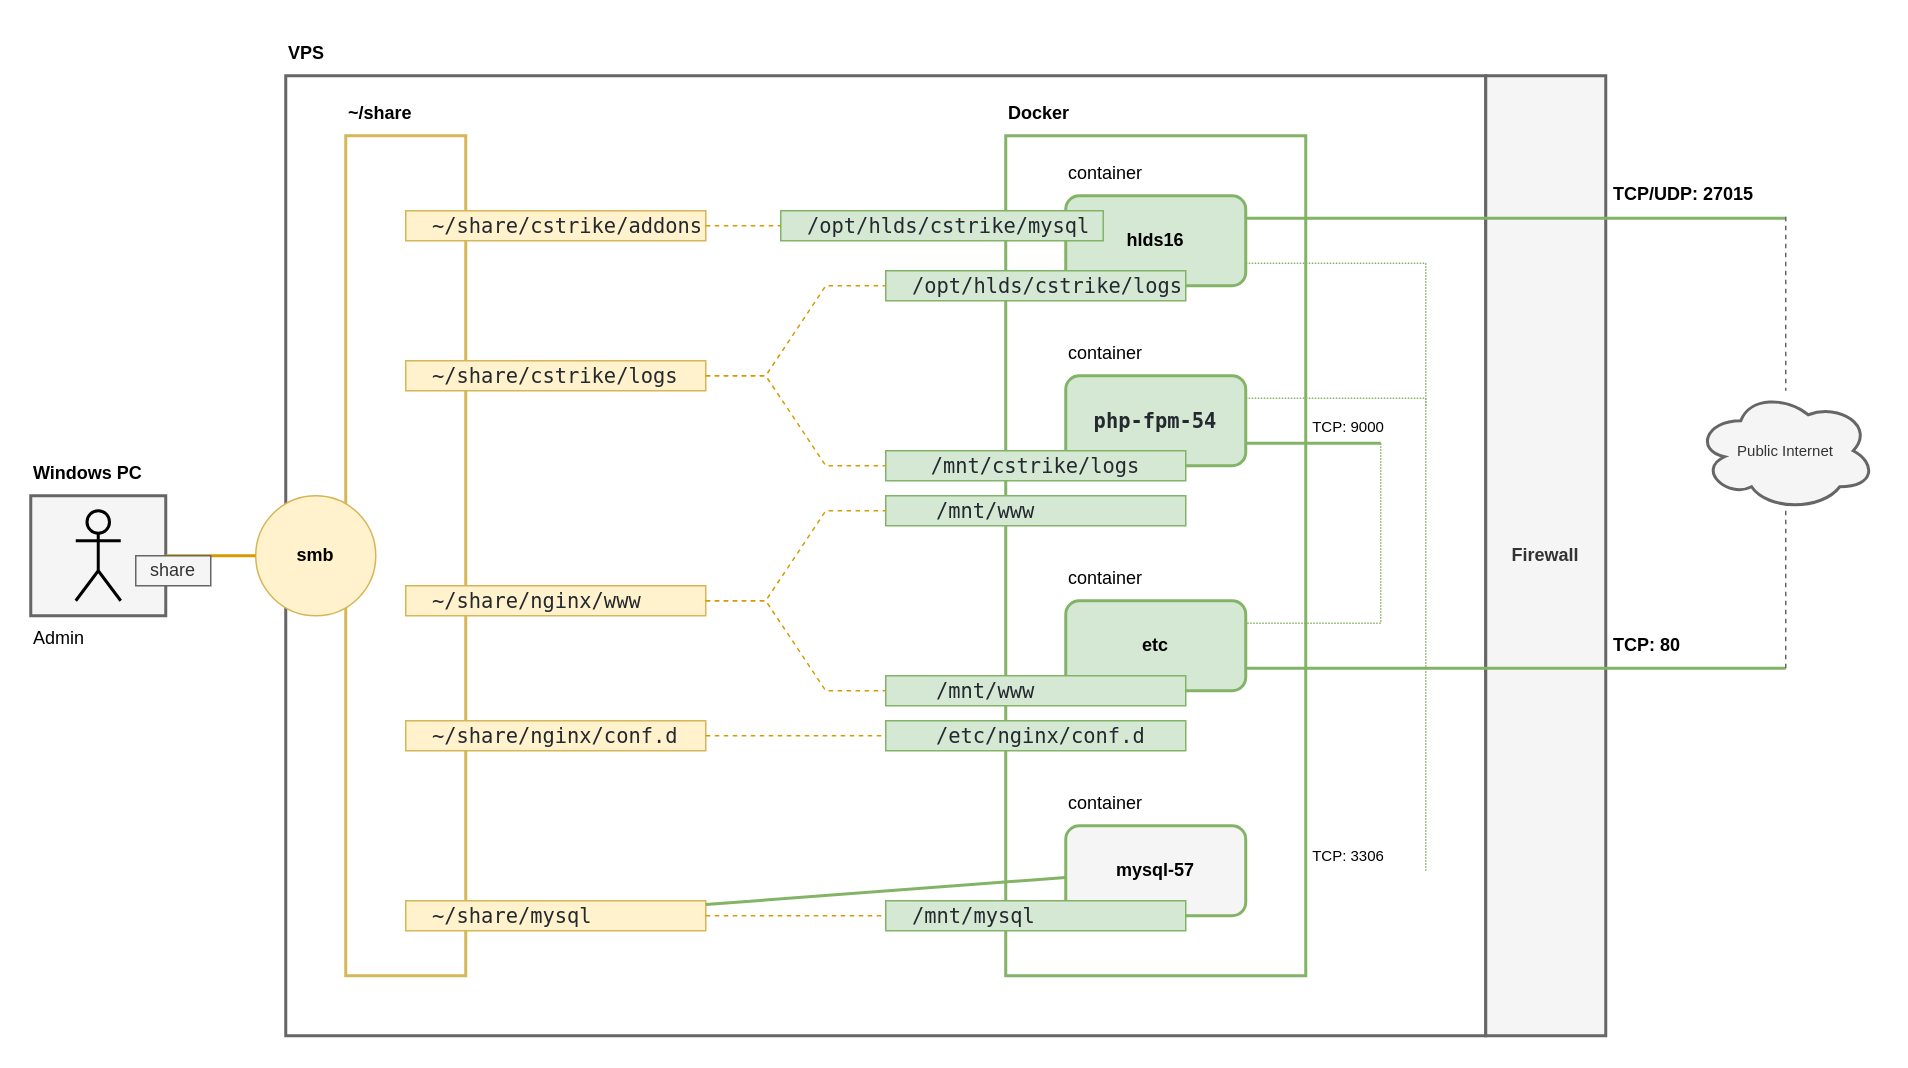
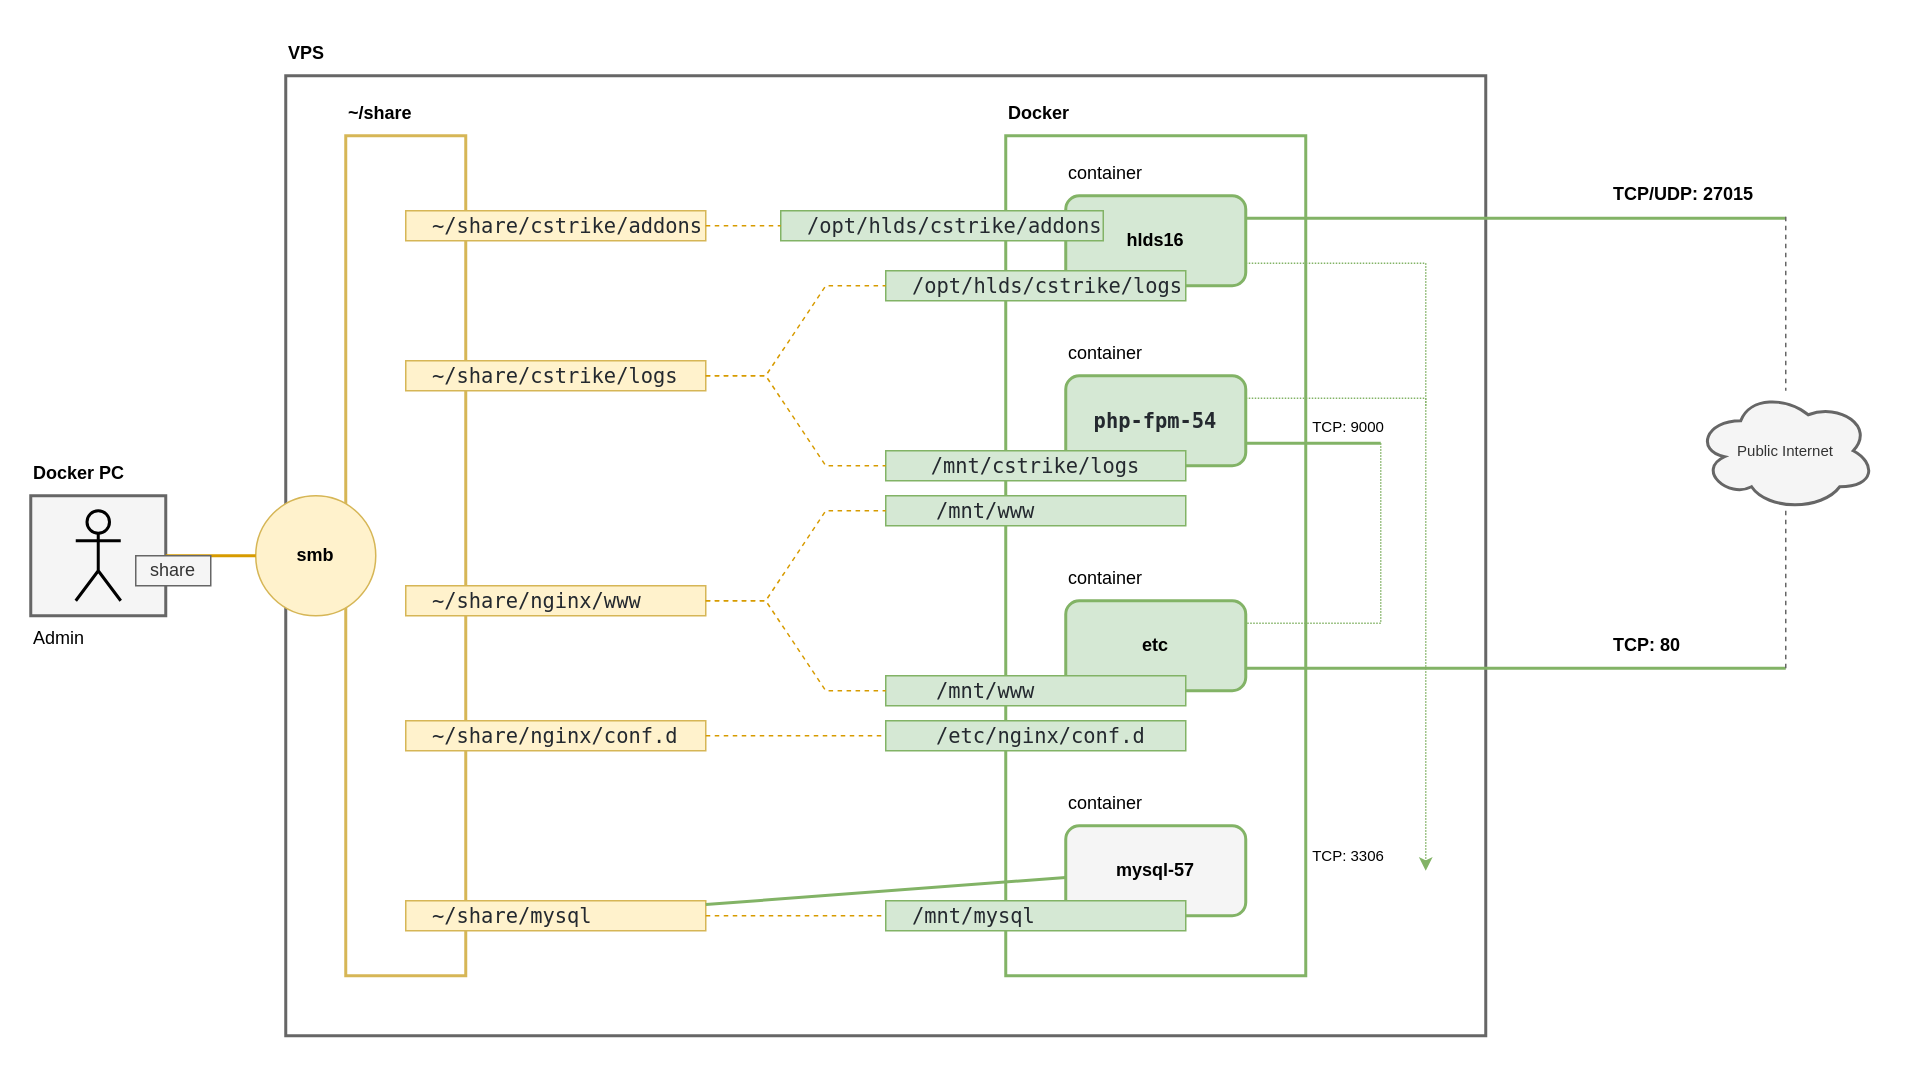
node "/opt/hlds/cstrike/mysql": label "/opt/hlds/cstrike/mysql" -> "/opt/hlds/cstrike/addons"
node "Windows PC": label "Windows PC" -> "Docker PC"
node "Firewall": removed
edge "php-fpm-54" -- "TCP: 3306": arrowhead none -> classic
